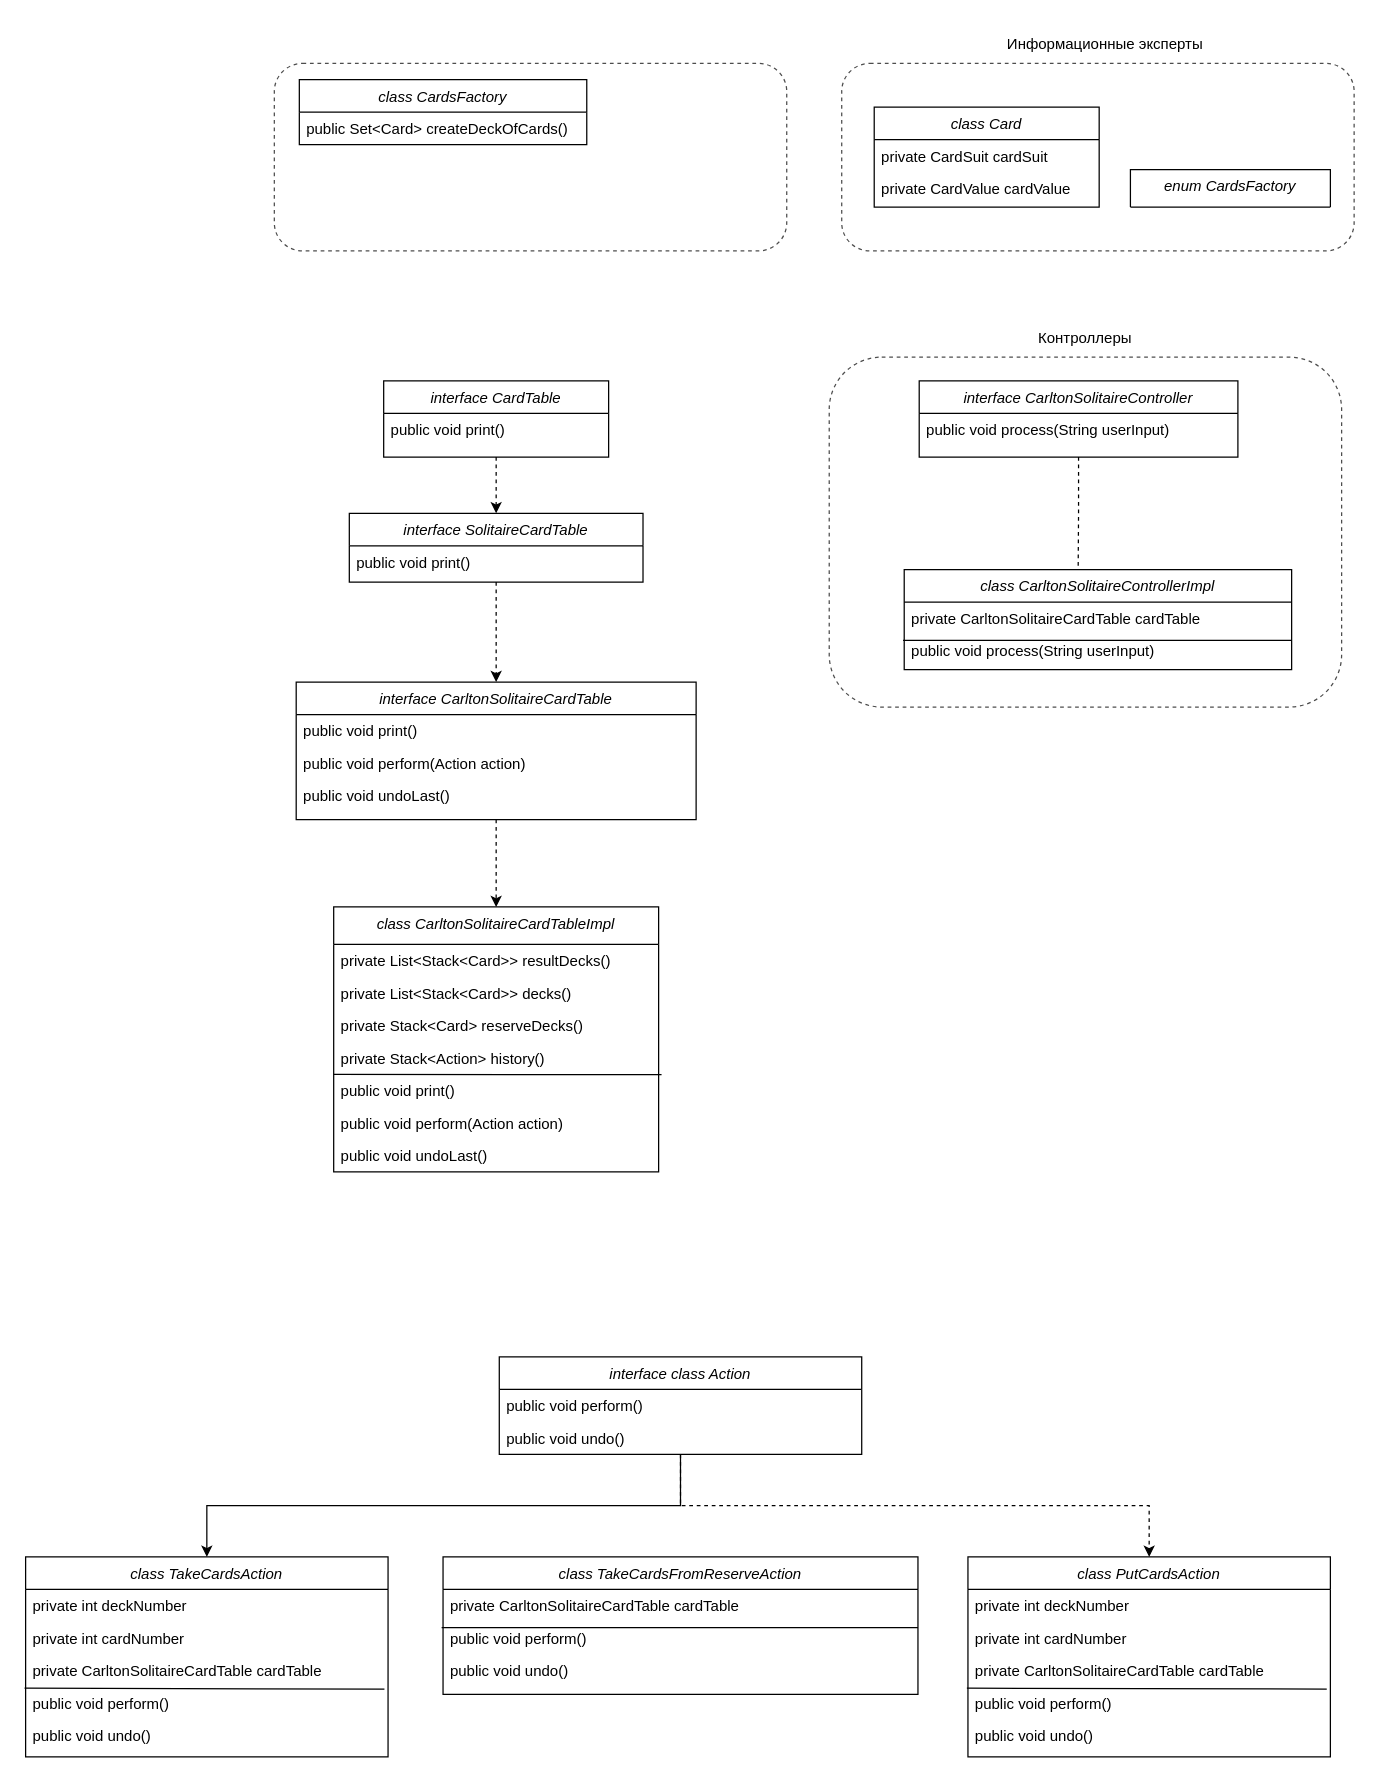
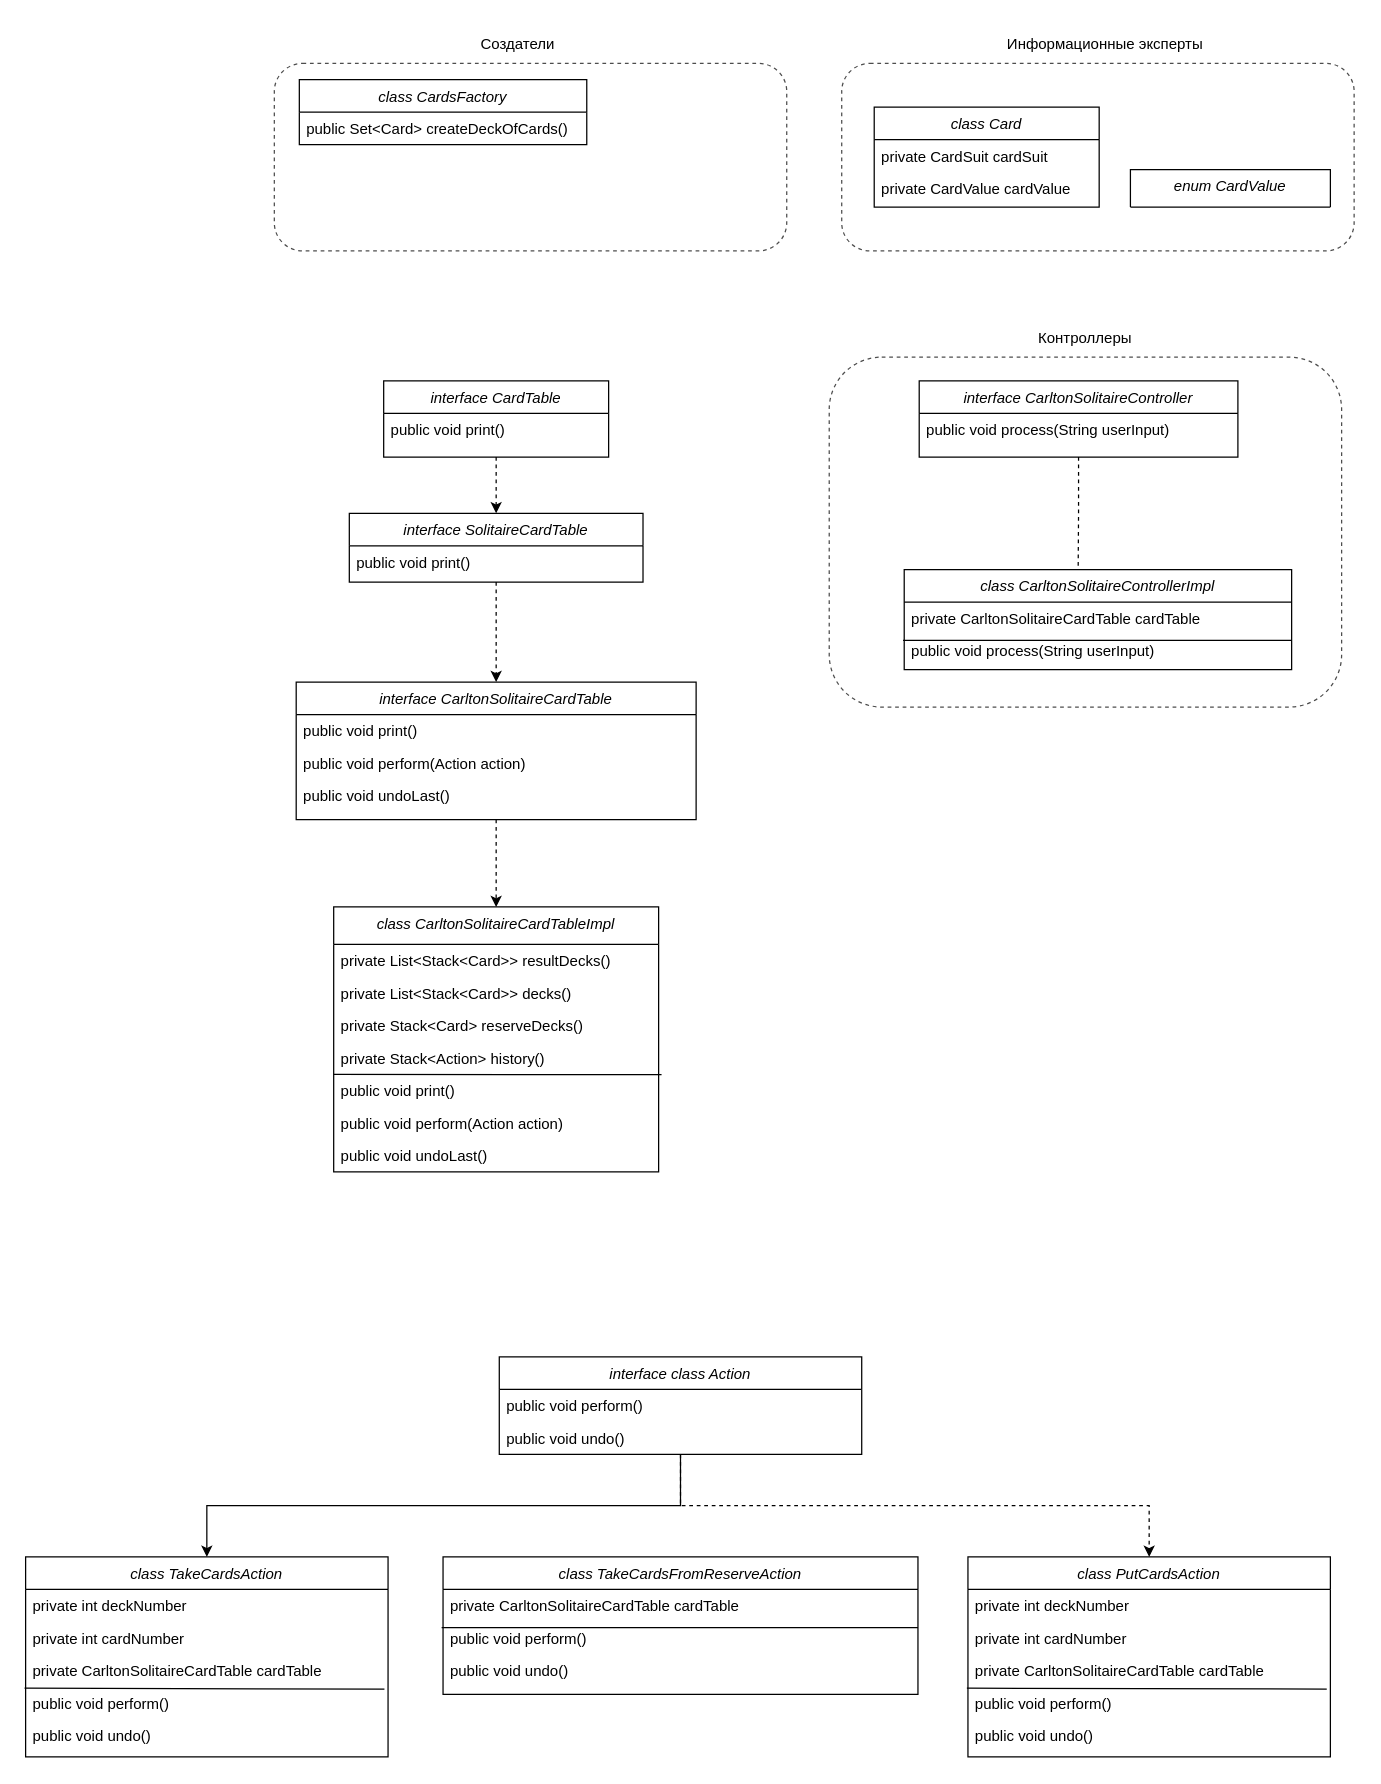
node "Создатели": added
node "enum CardsFactory": label "enum CardsFactory" -> "enum CardValue"
